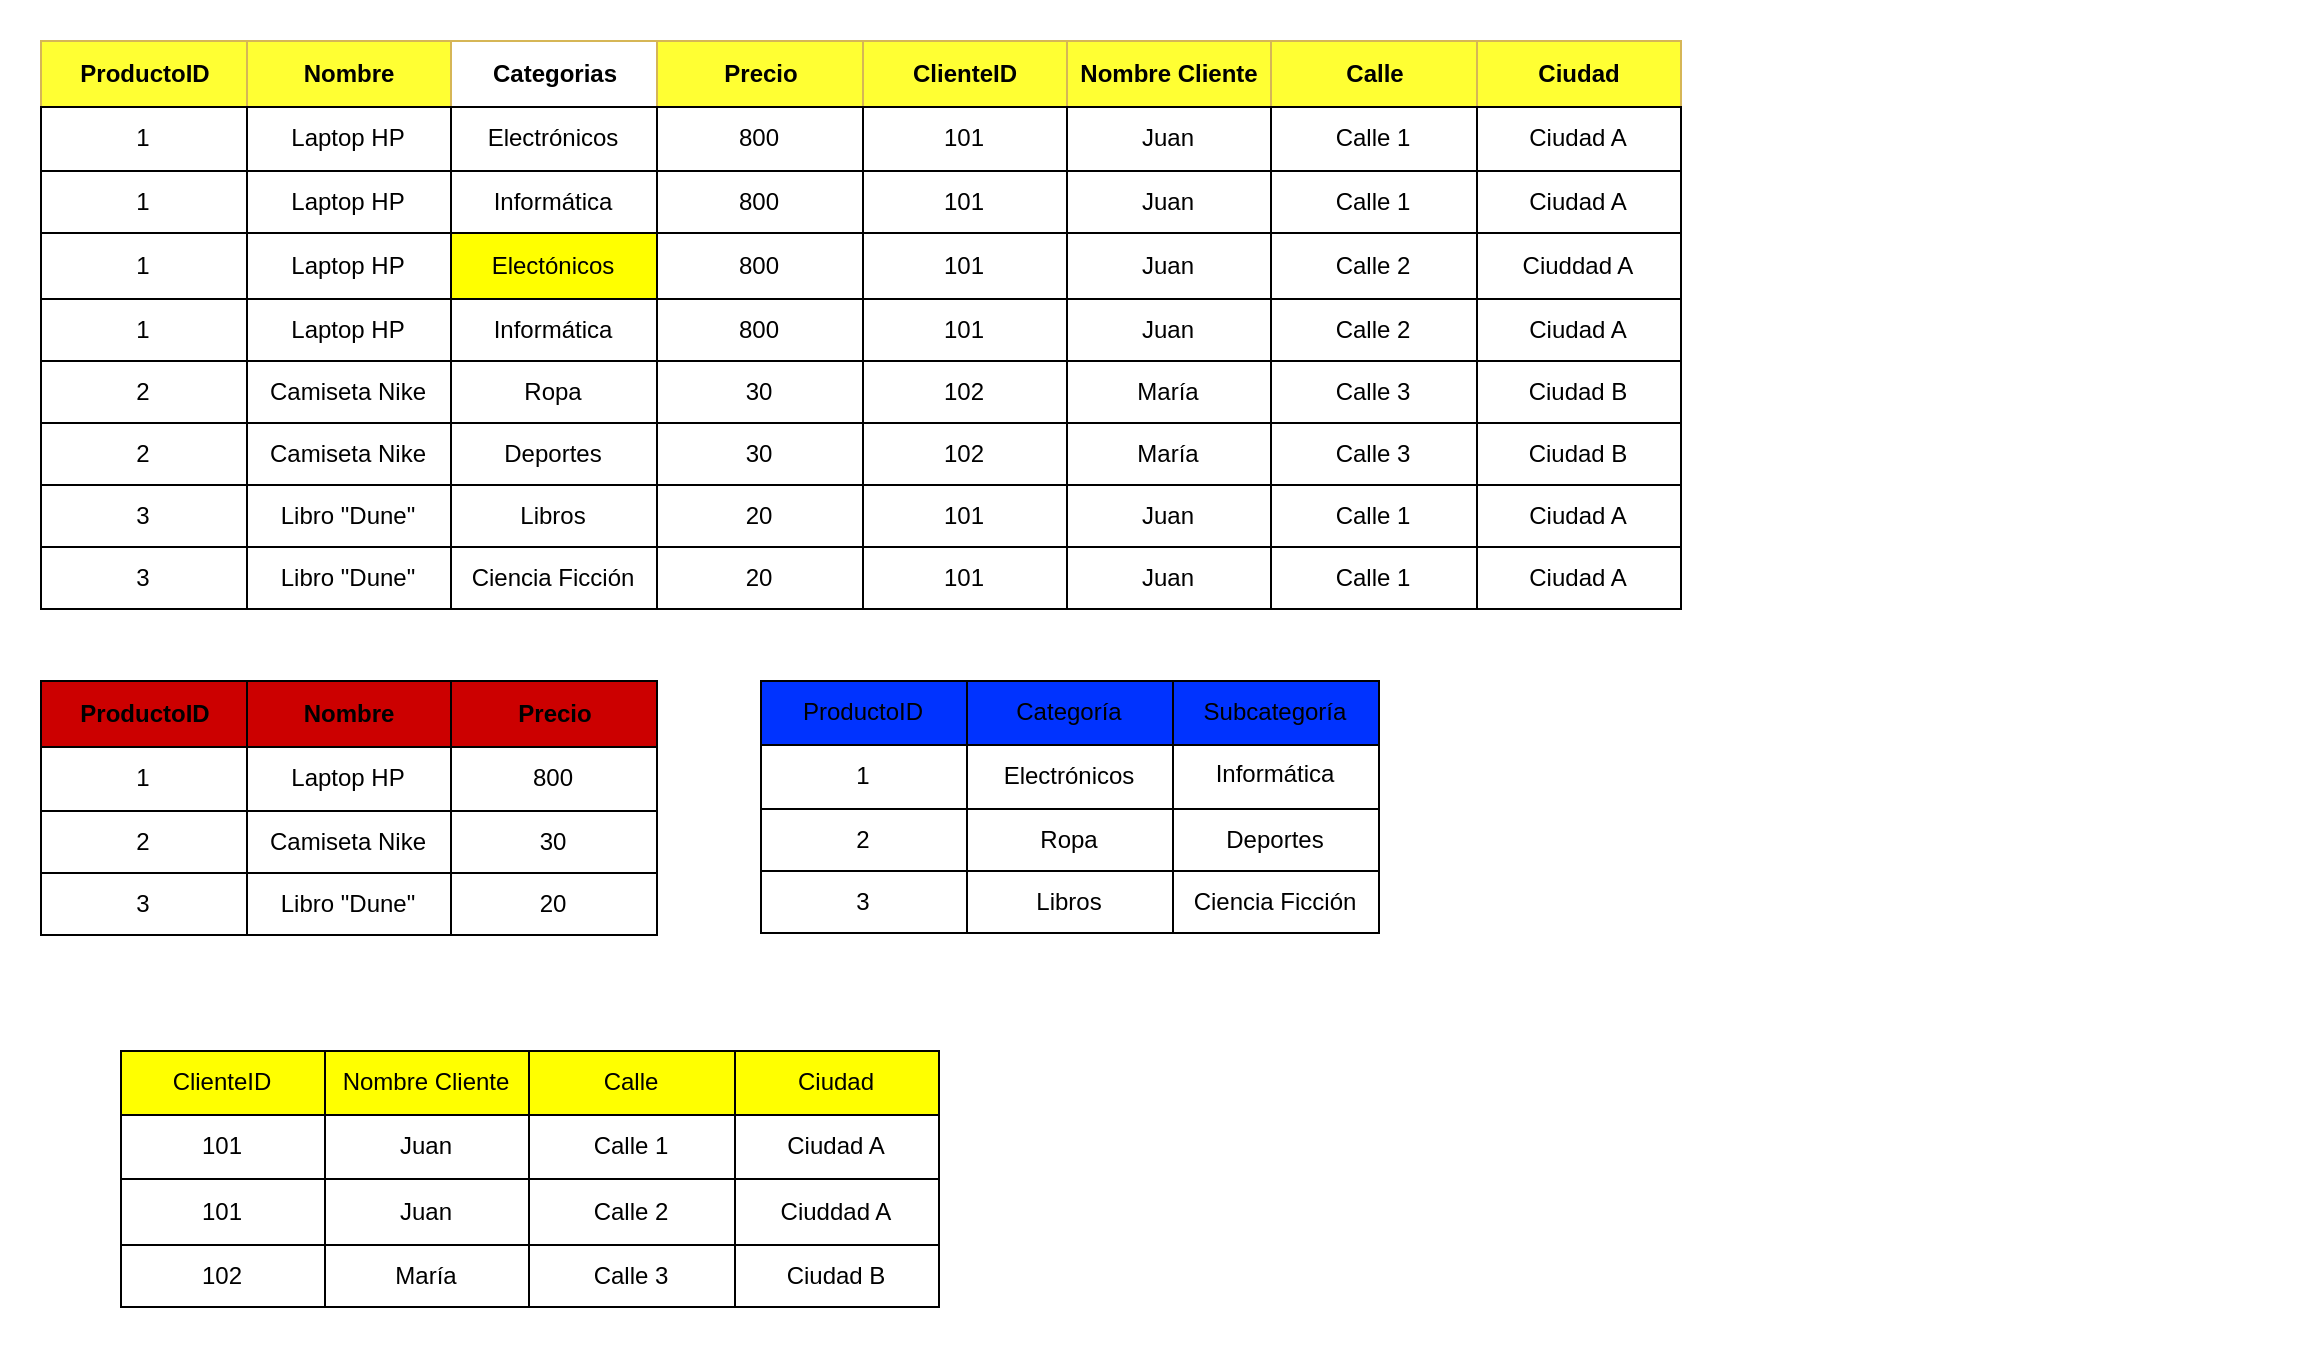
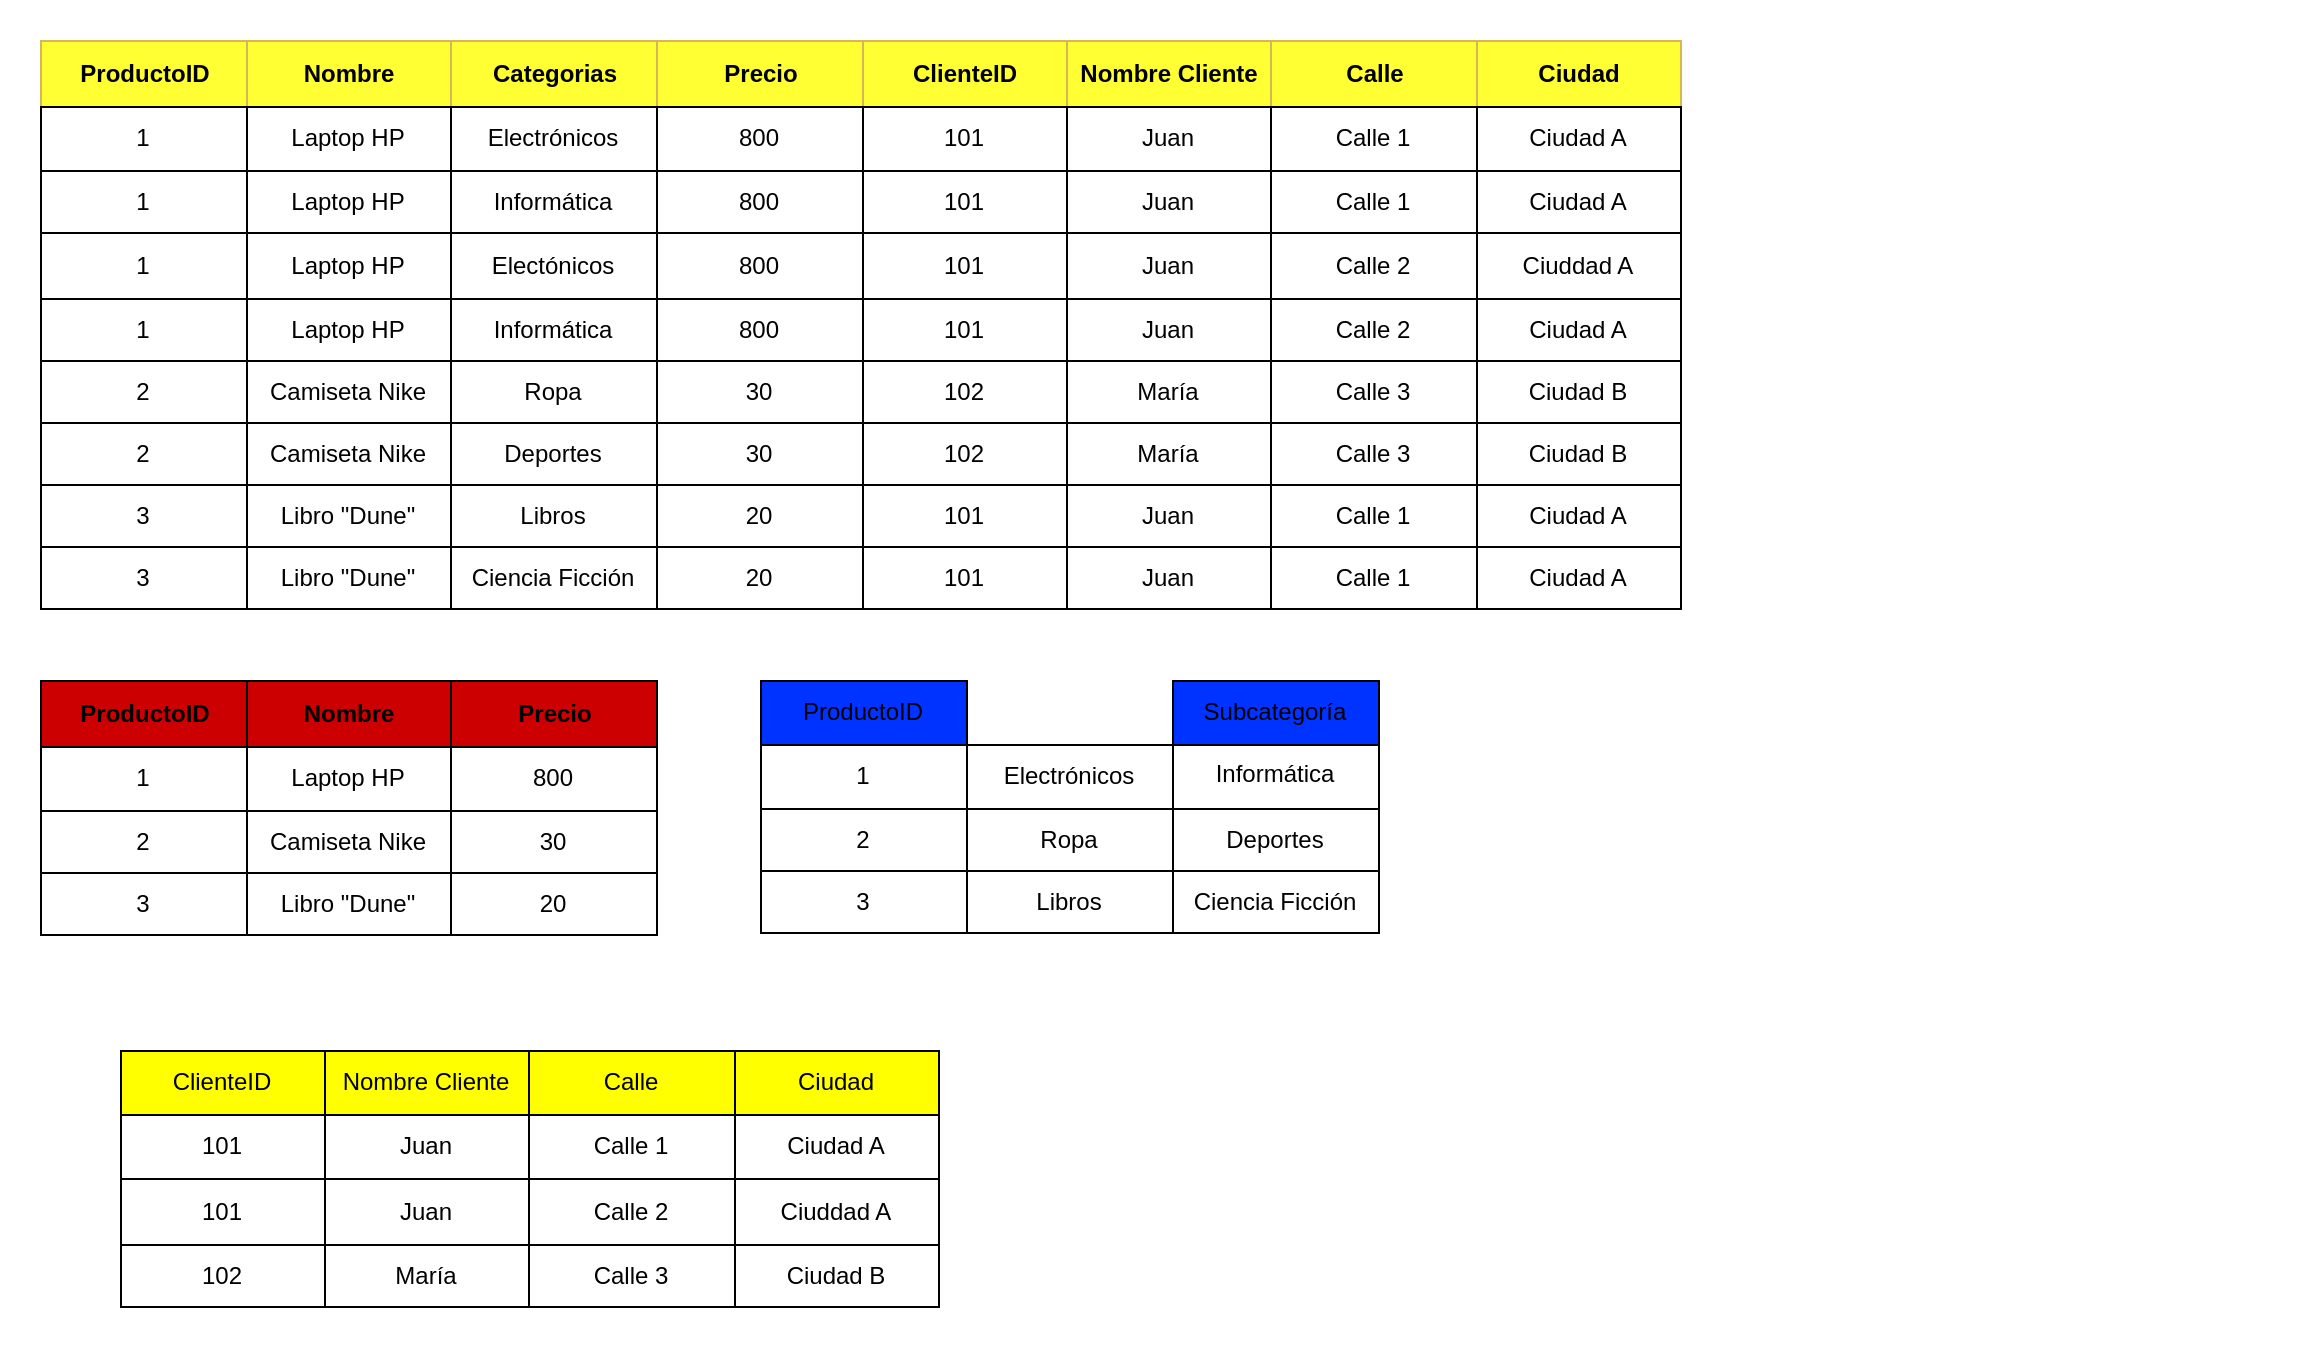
node "Categorias": fillcolor #ffffff -> #ffff33
node "Electónicos": fillcolor #ffff00 -> #ffffff
node "Categoría": removed
